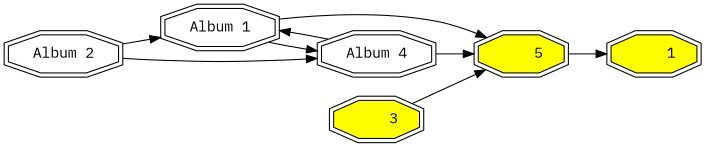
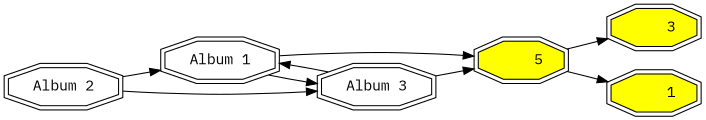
node "Album 4": label "Album 4" -> "Album 3"
edge "3" -> "5": reversed
